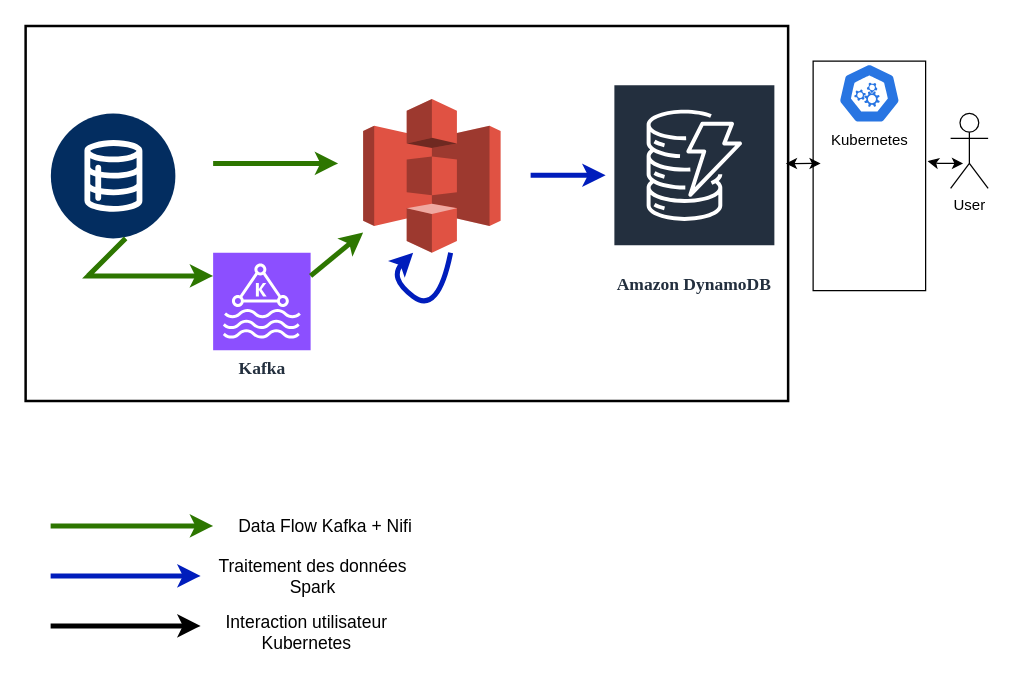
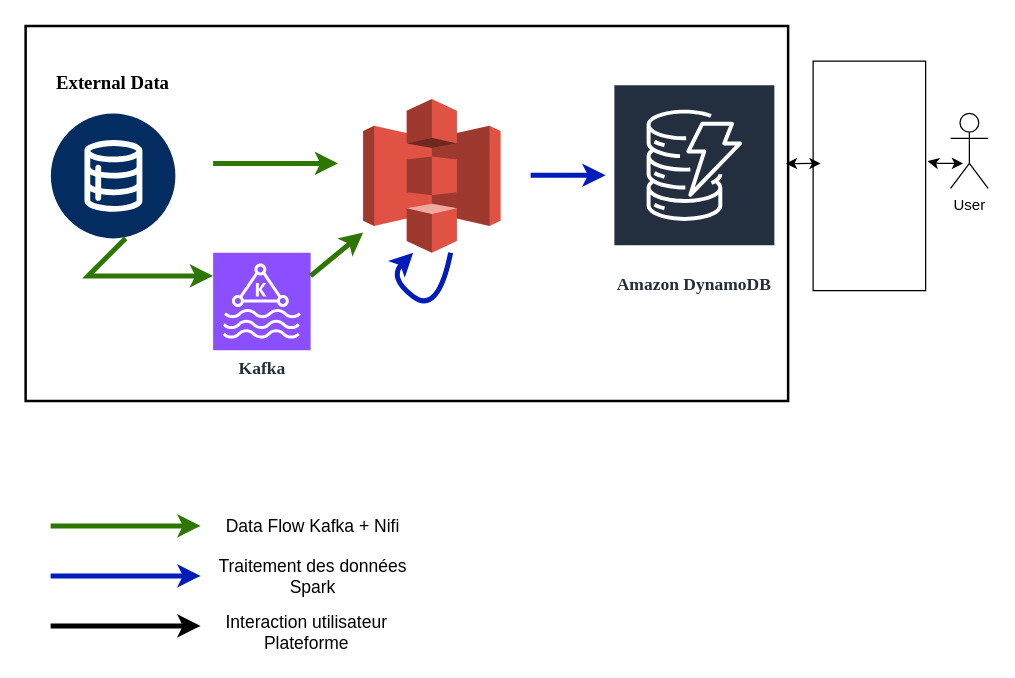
node "External Data": added
node "Kubernetes": removed
node "Data Flow Kafka + Nifi": moved (326, 526) -> (313, 526)
node "Interaction utilisateur Kubernetes": label "Interaction utilisateur Kubernetes" -> "Interaction utilisateur Plateforme"
